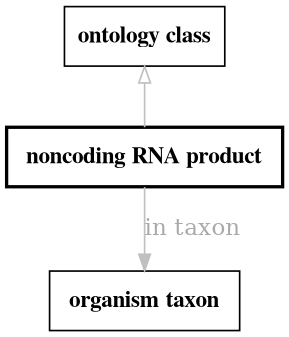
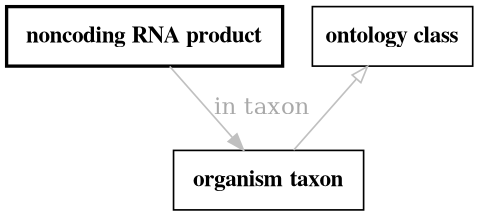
edge "noncoding RNA product" -> "ontology class": now "organism taxon" -> "ontology class"
